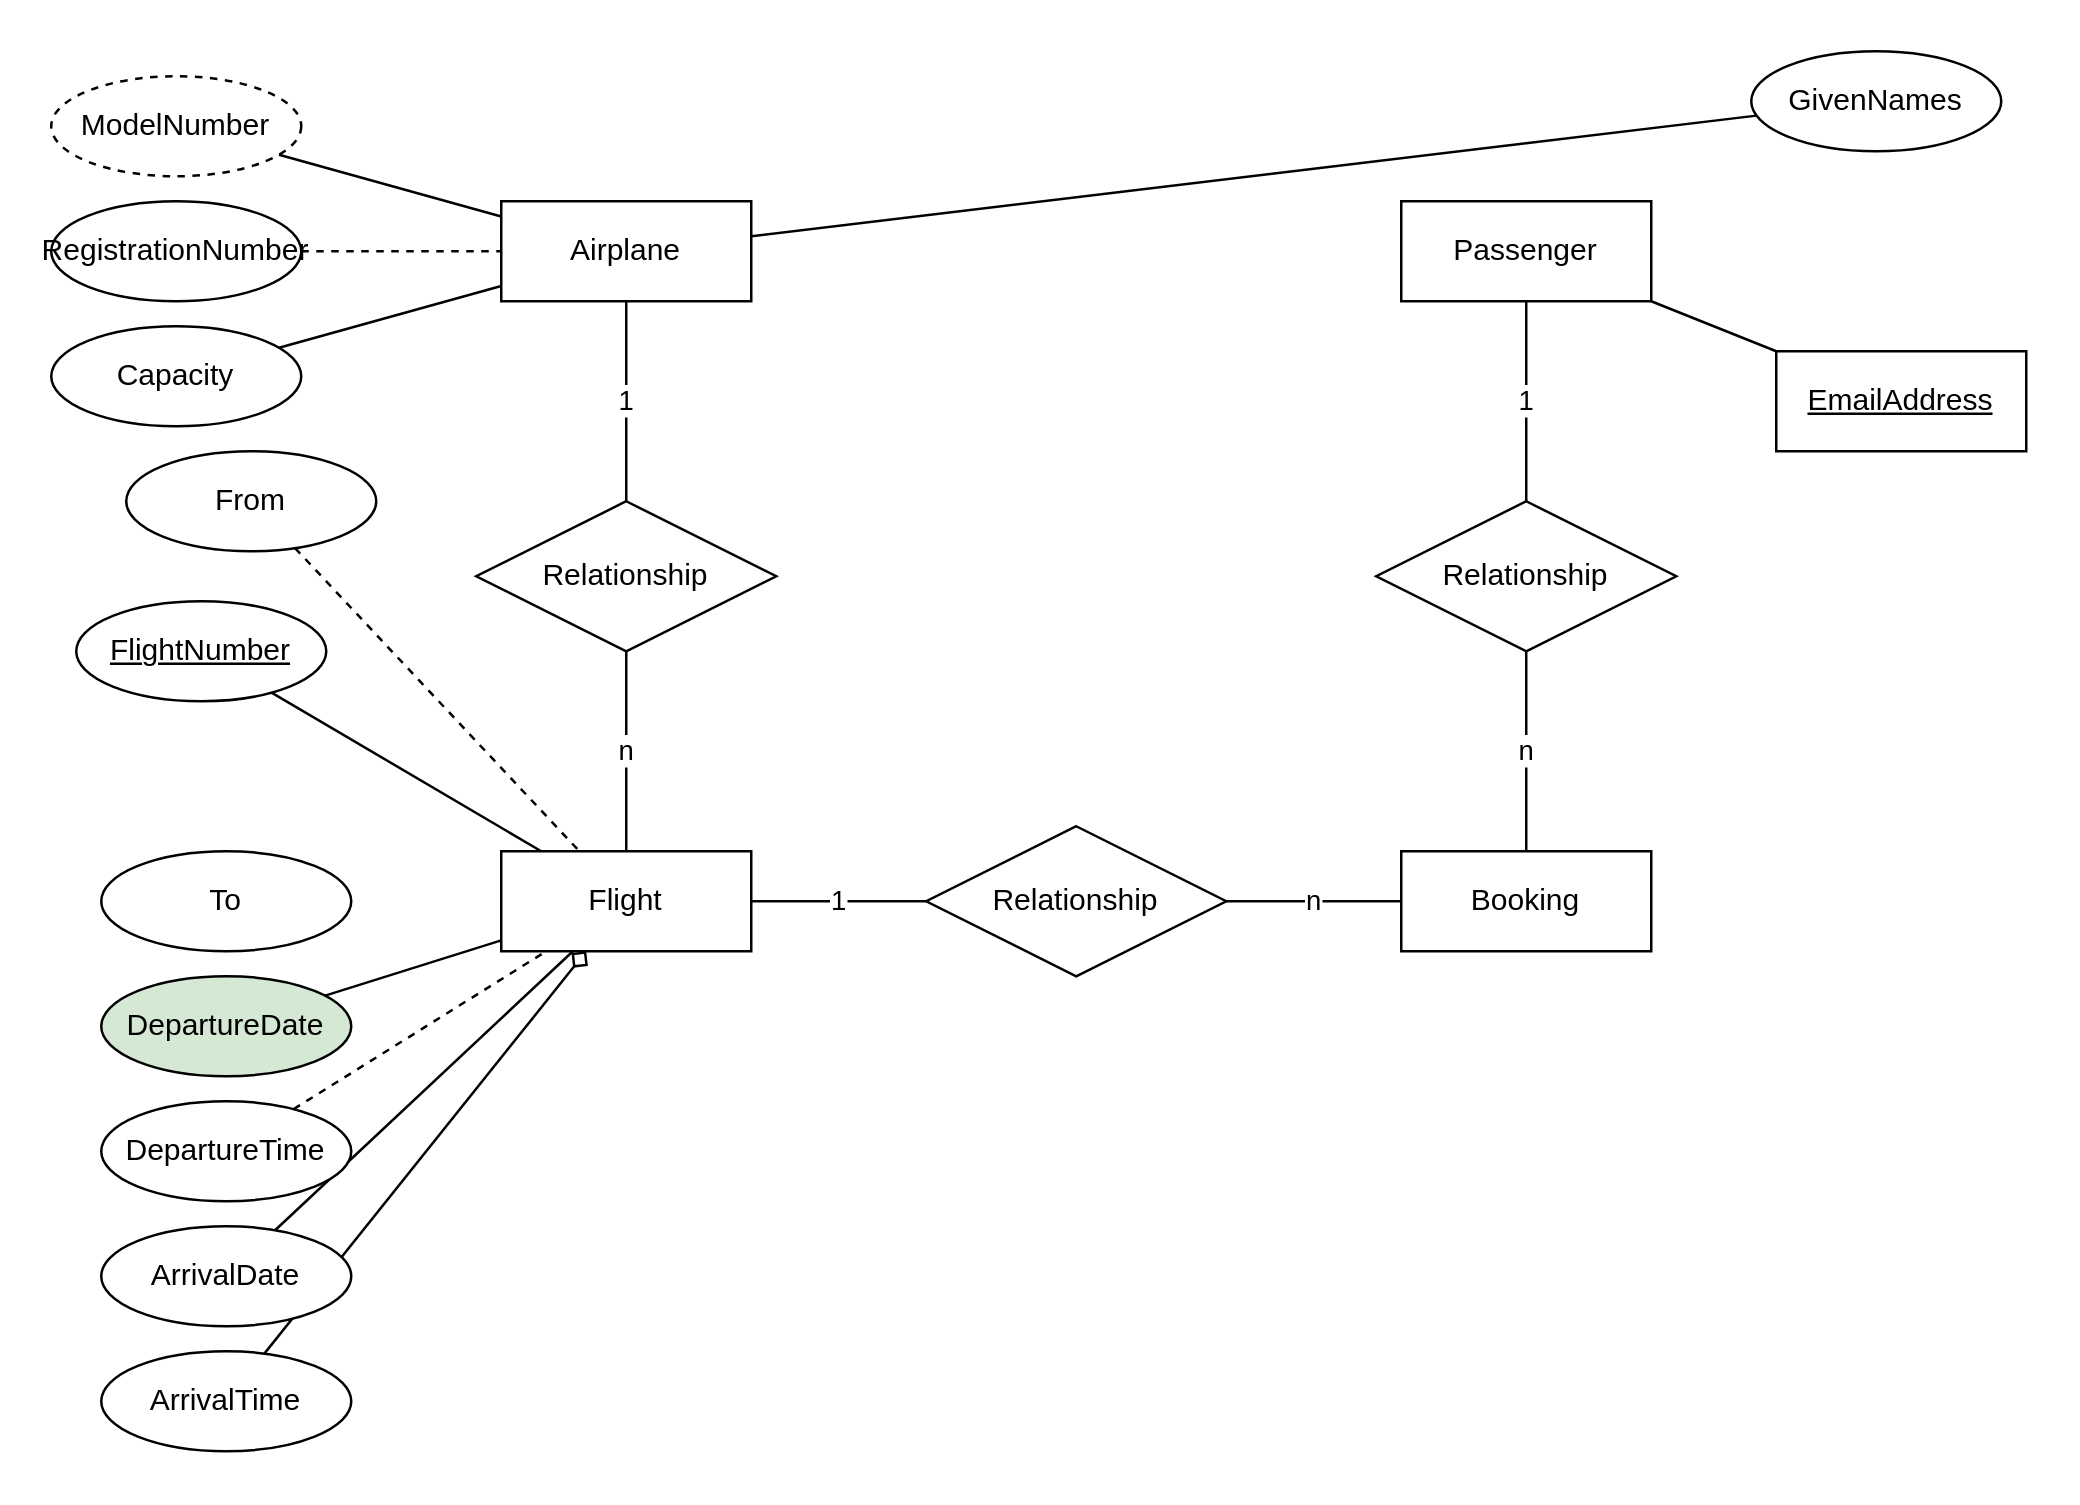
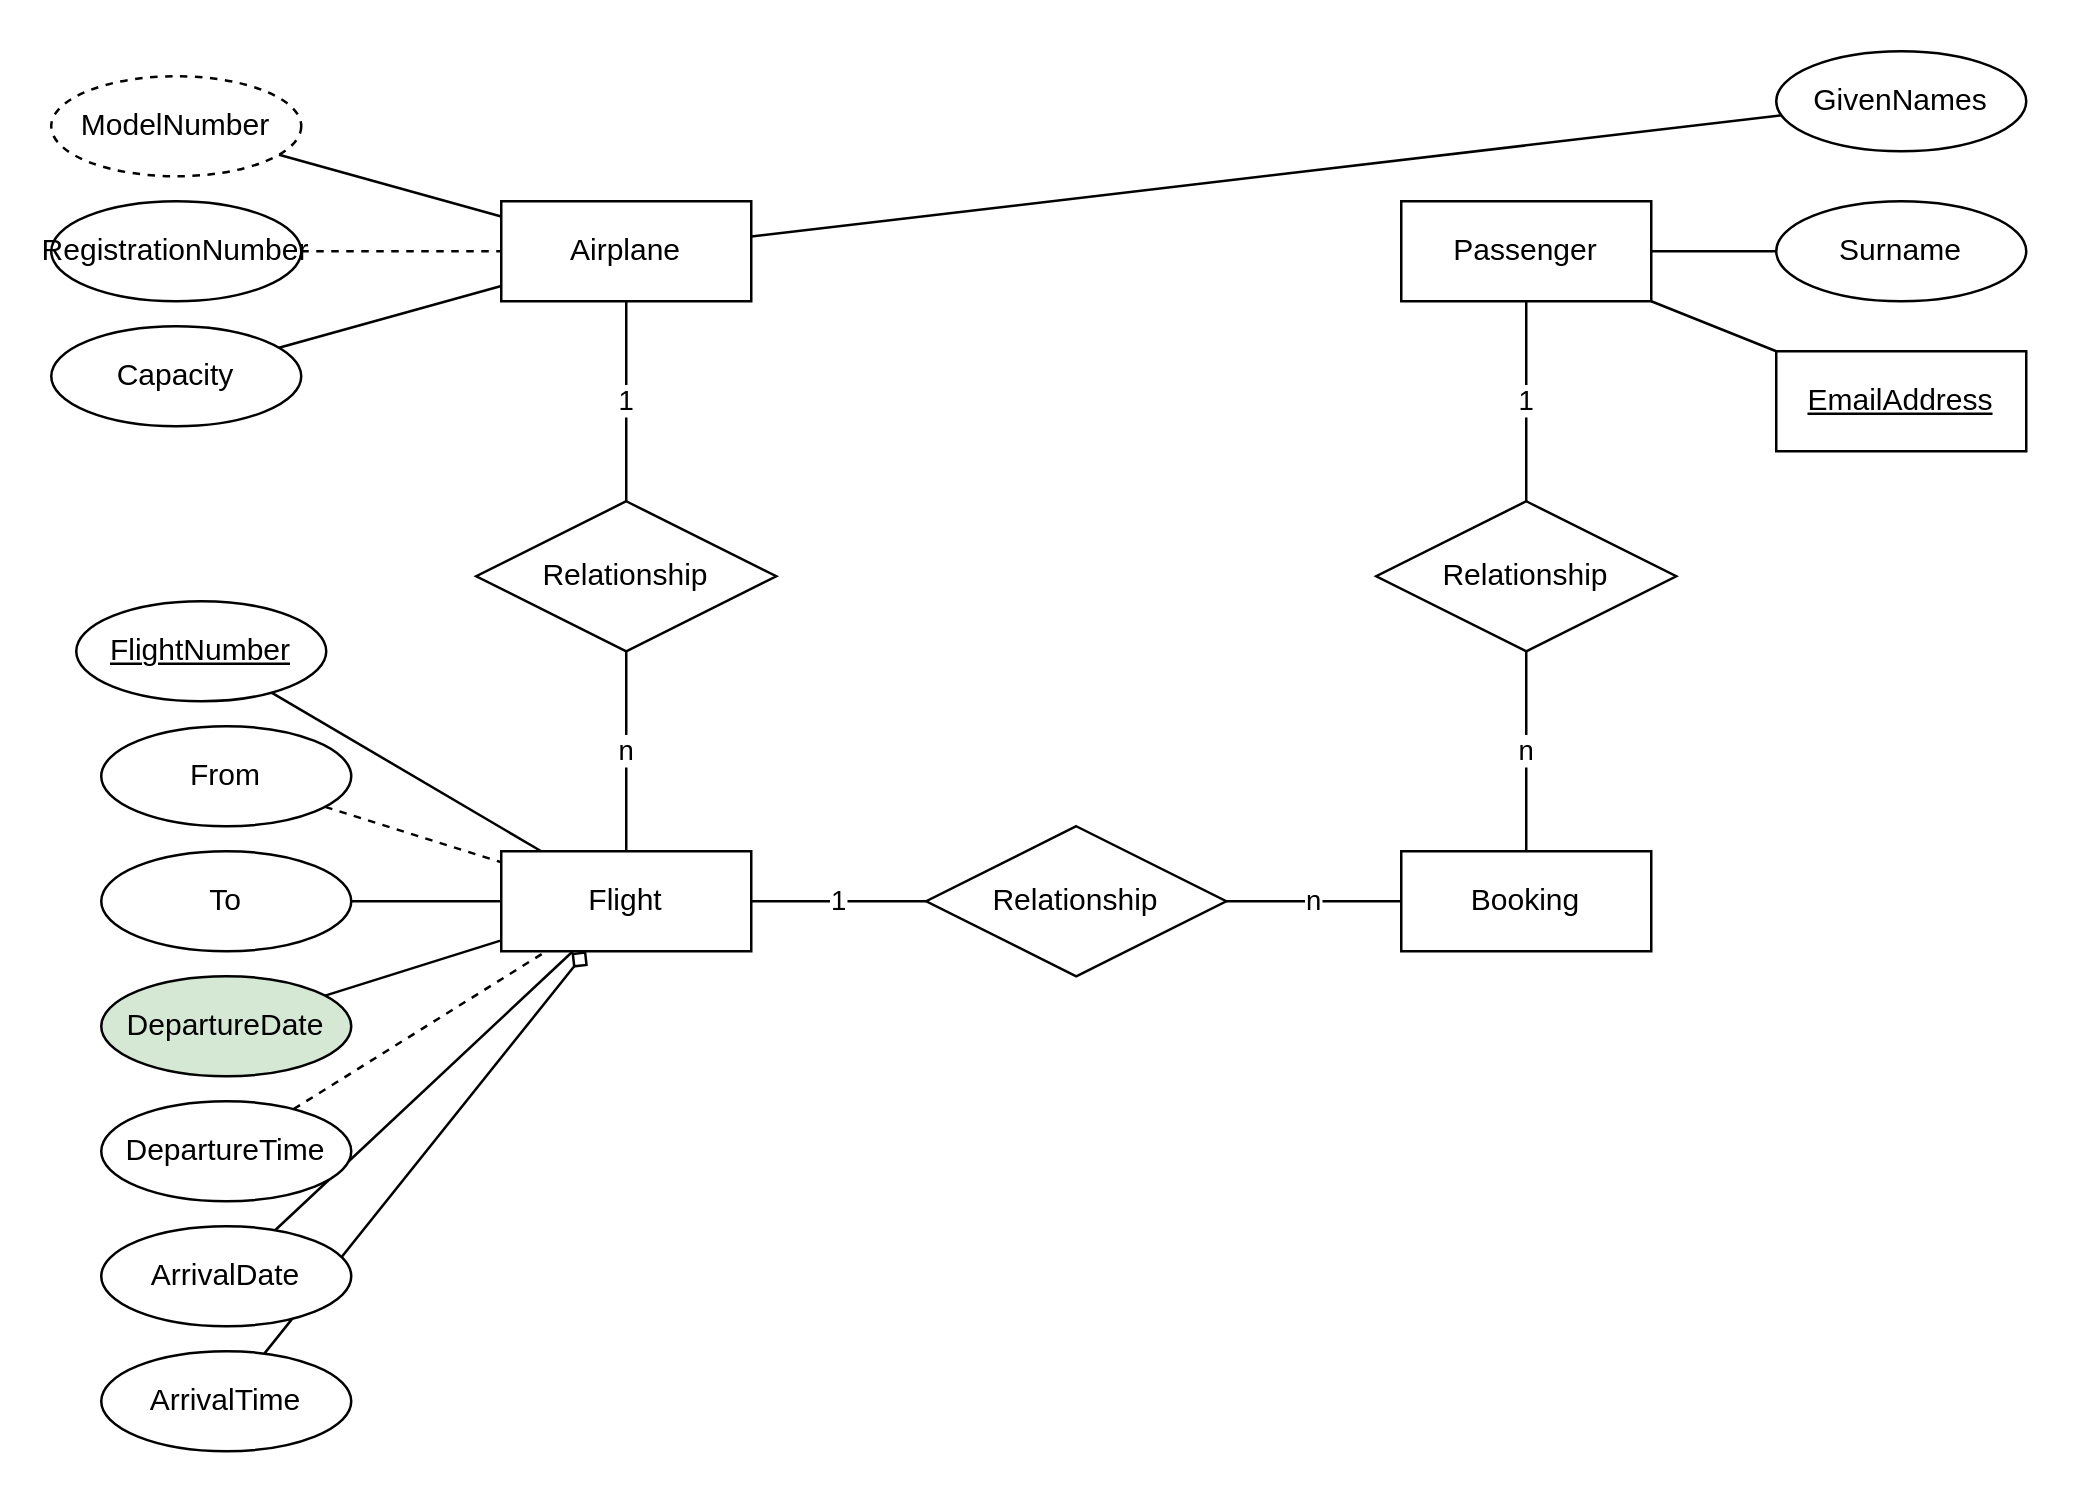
node "GivenNames": moved (1876, 101) -> (1901, 101)
edge "Passenger" -- "Surname": added
node "Surname": added
node "From": moved (251, 501) -> (226, 776)
edge "To" -- "Flight": added
